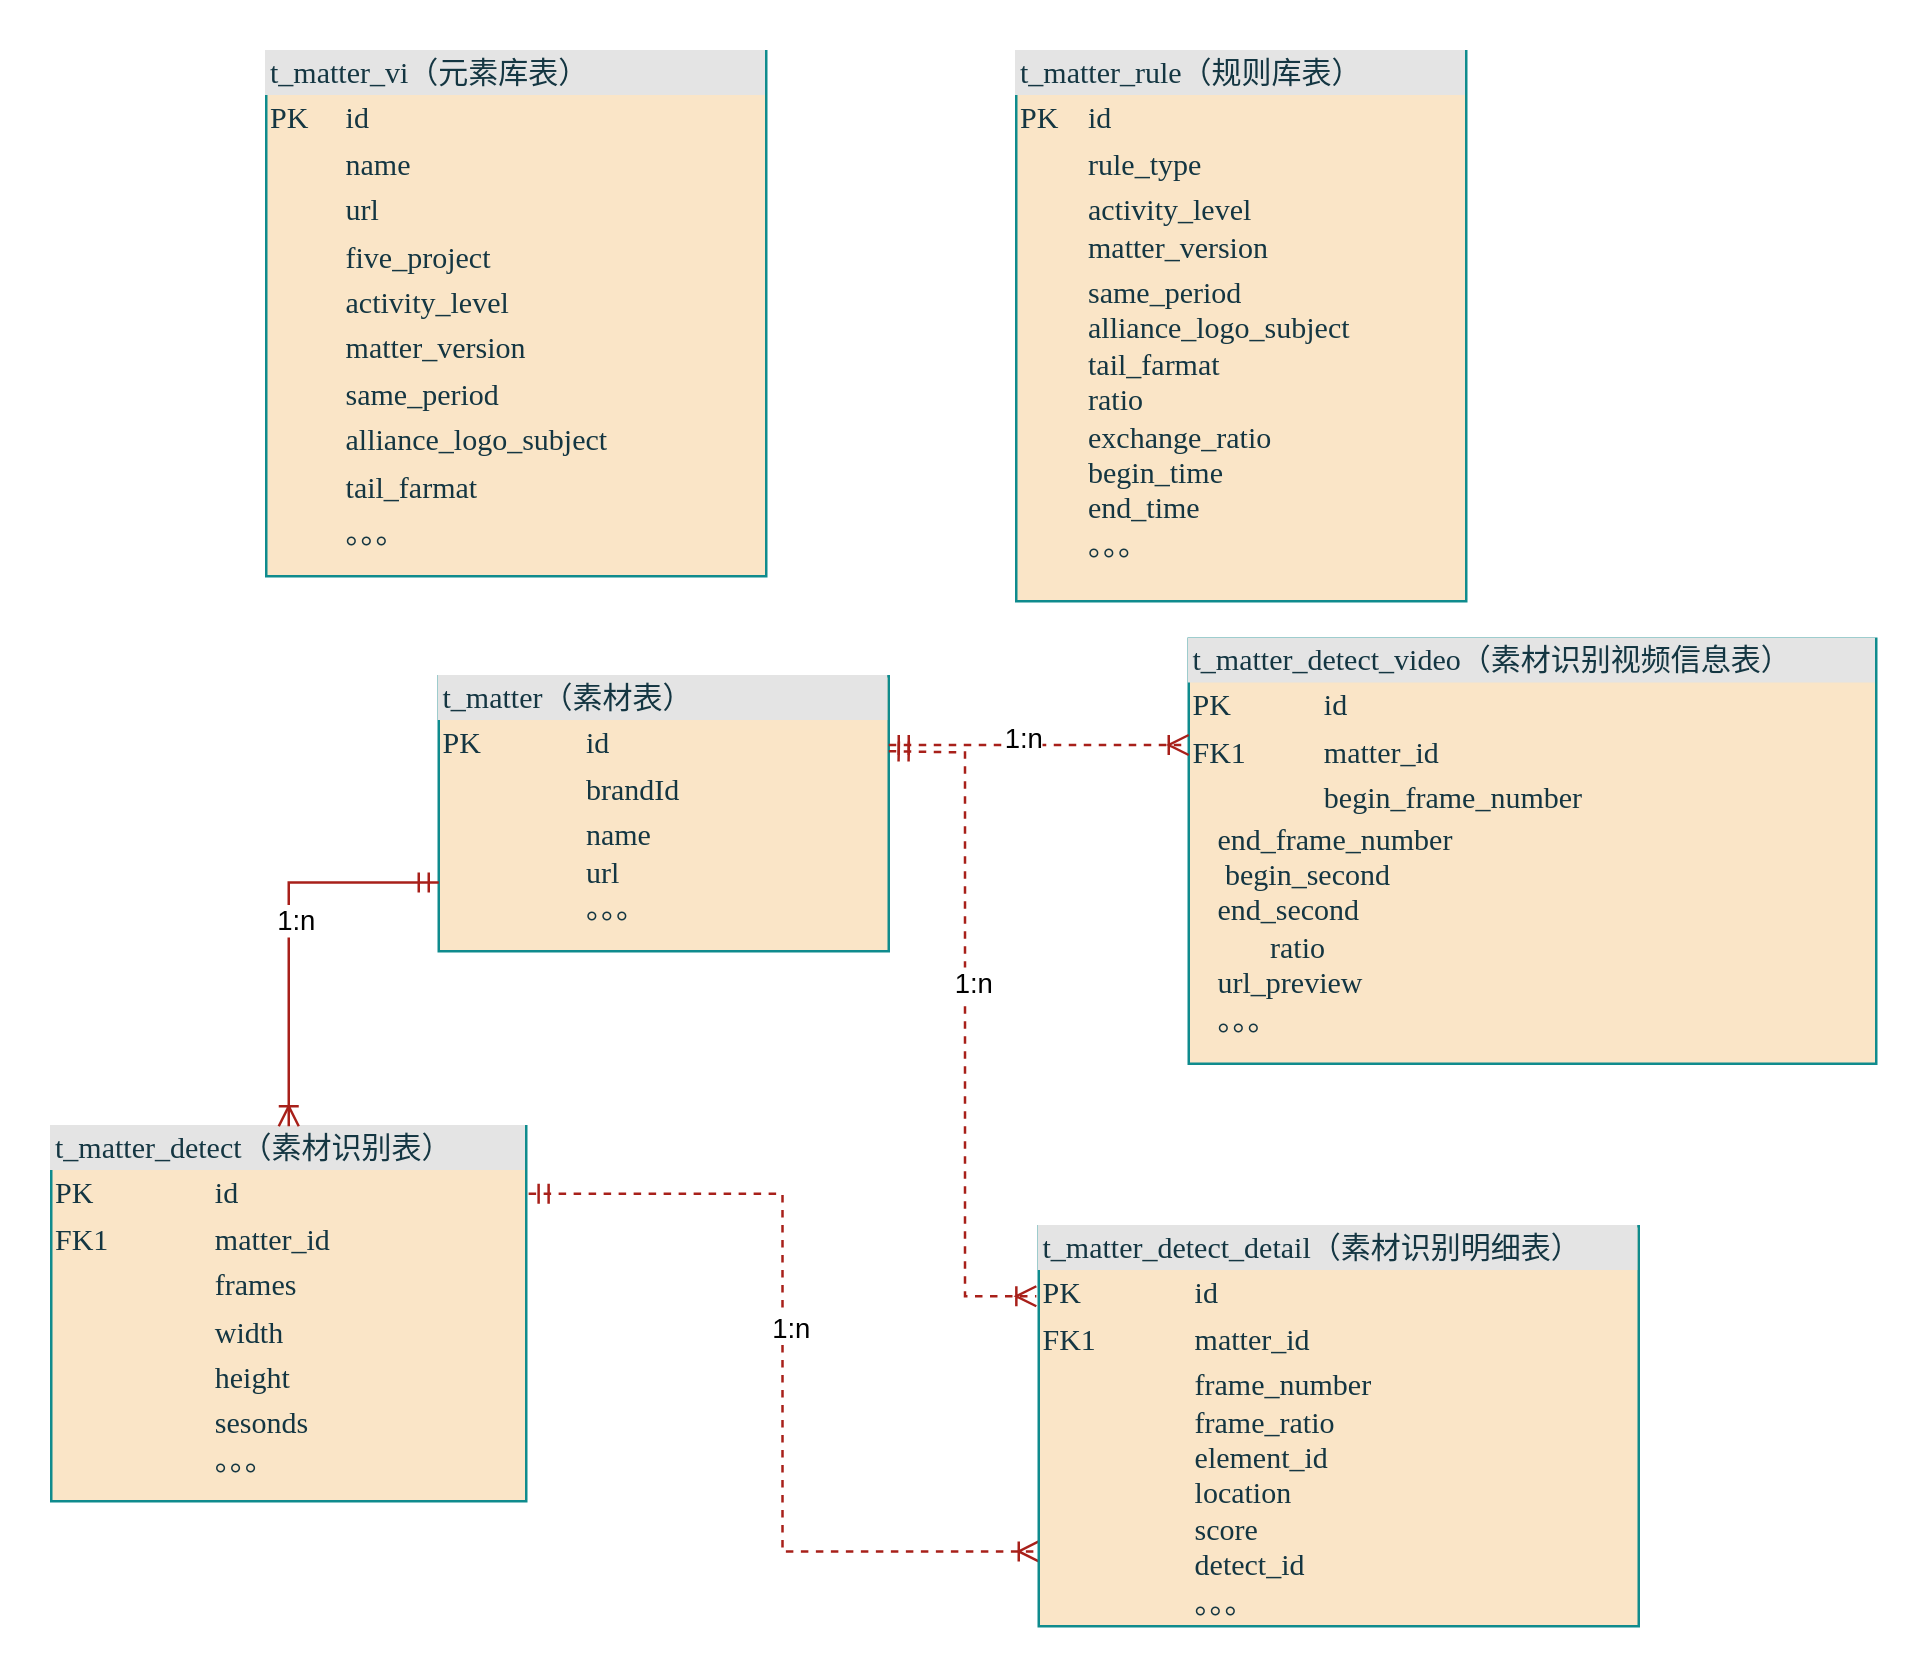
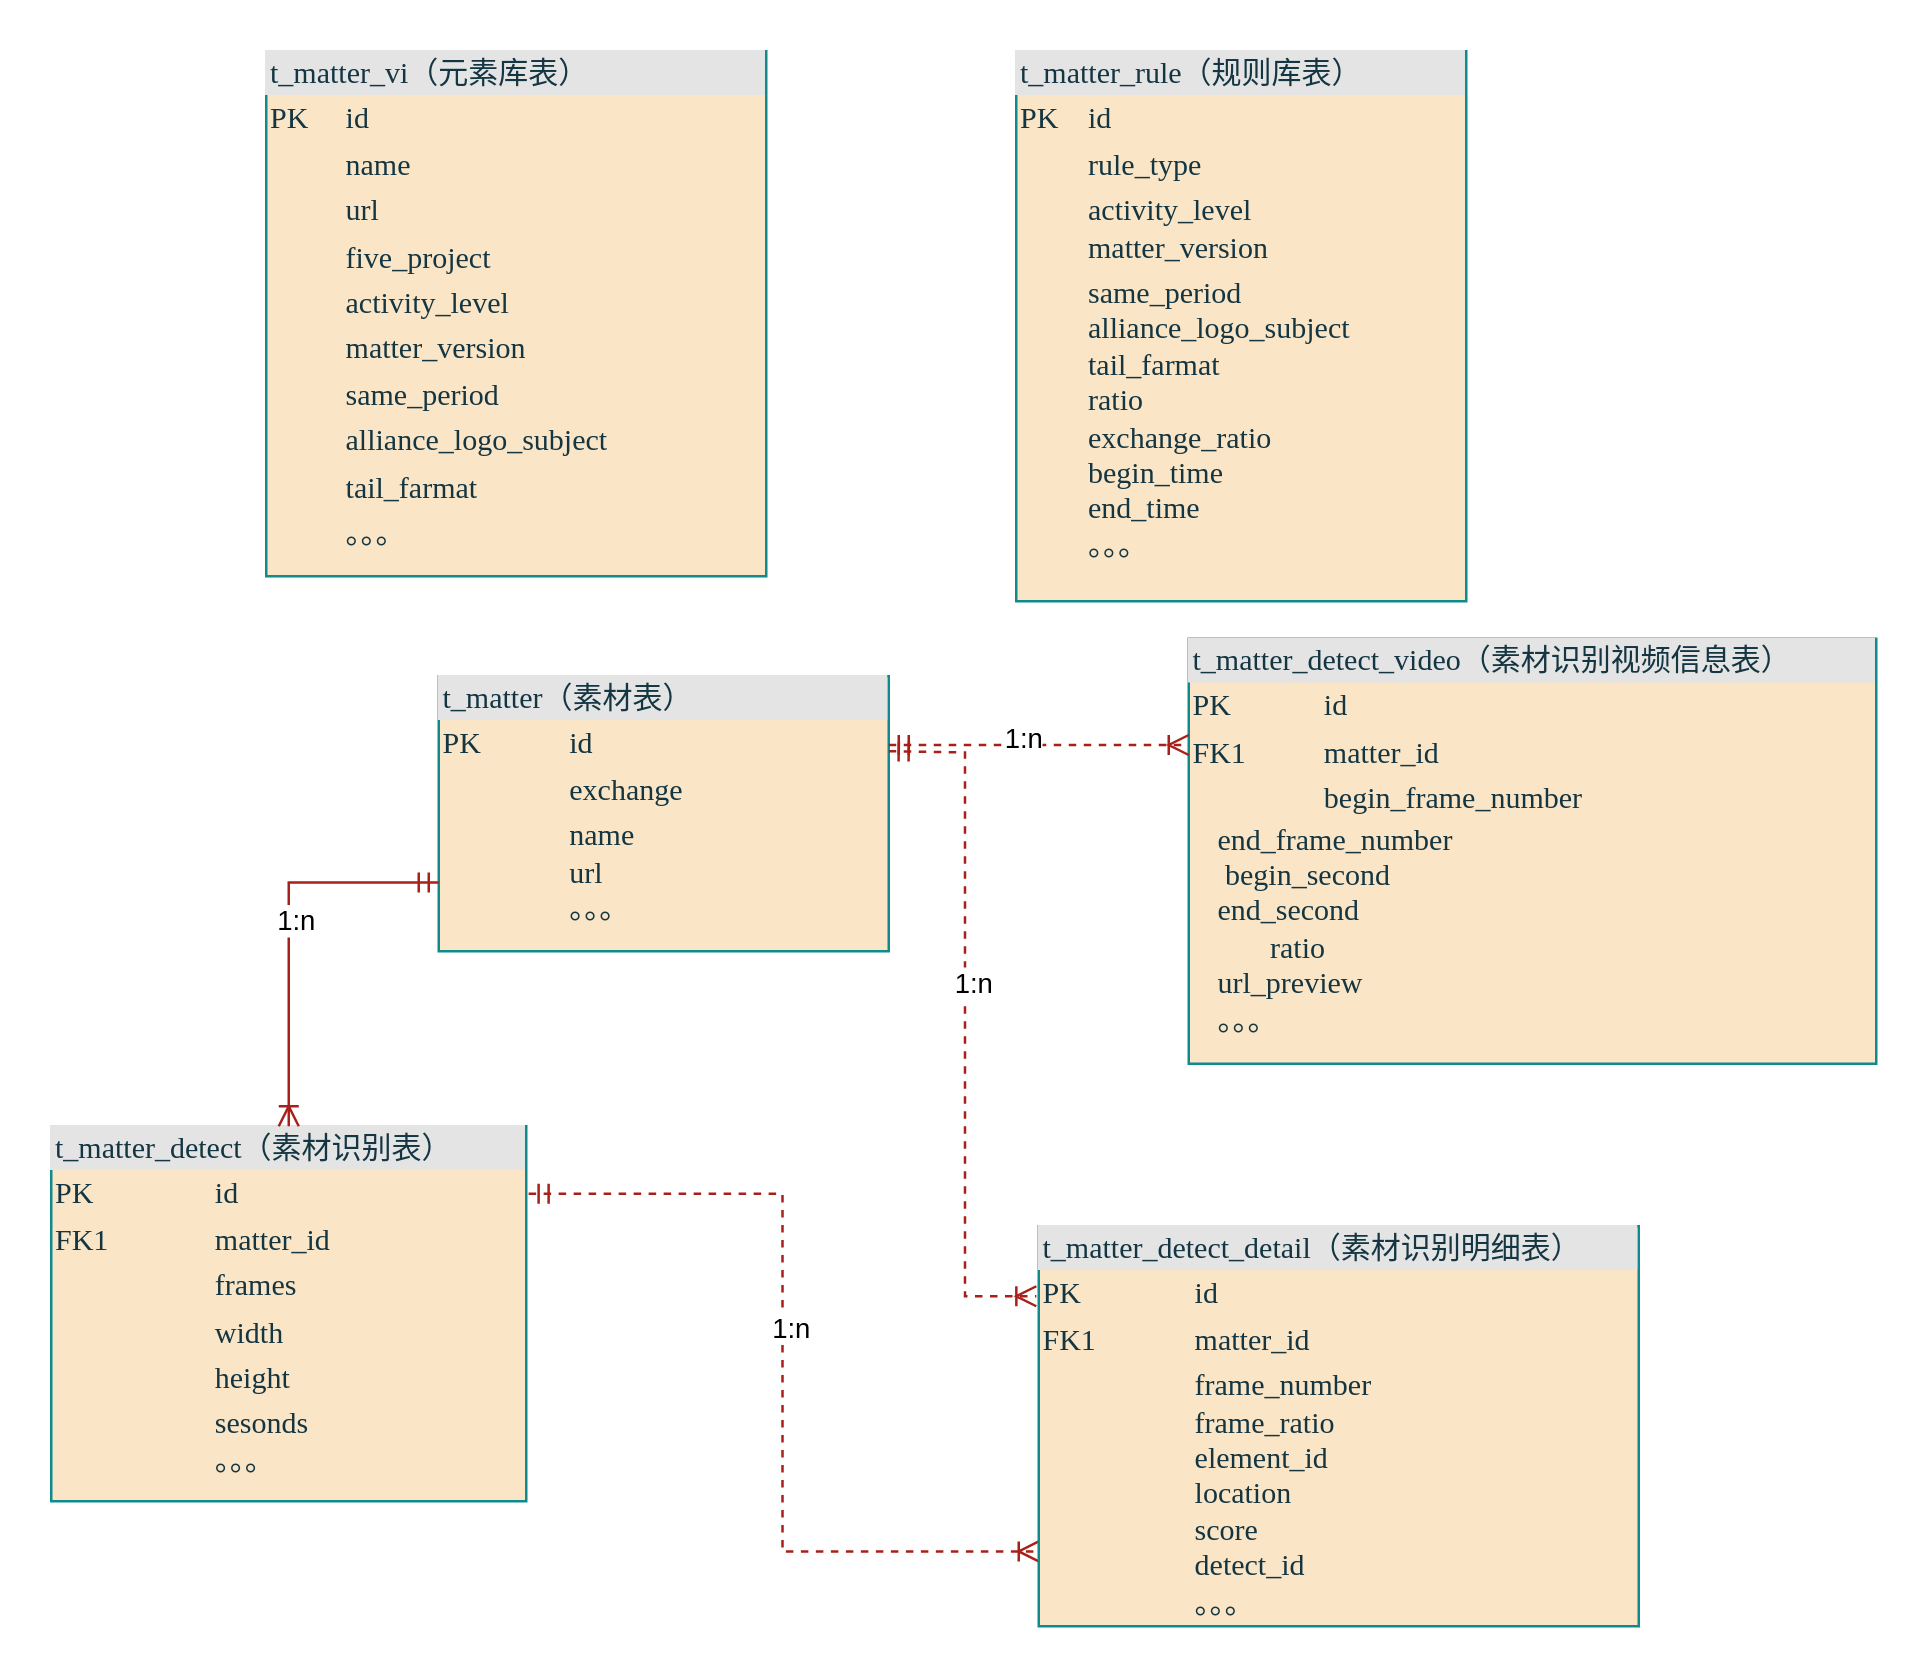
node "t_matter（素材表） PK id brandId name url 。。。": label "t_matter（素材表） PK id brandId name url 。。。" -> "t_matter（素材表） PK id exchange name url 。。。"
